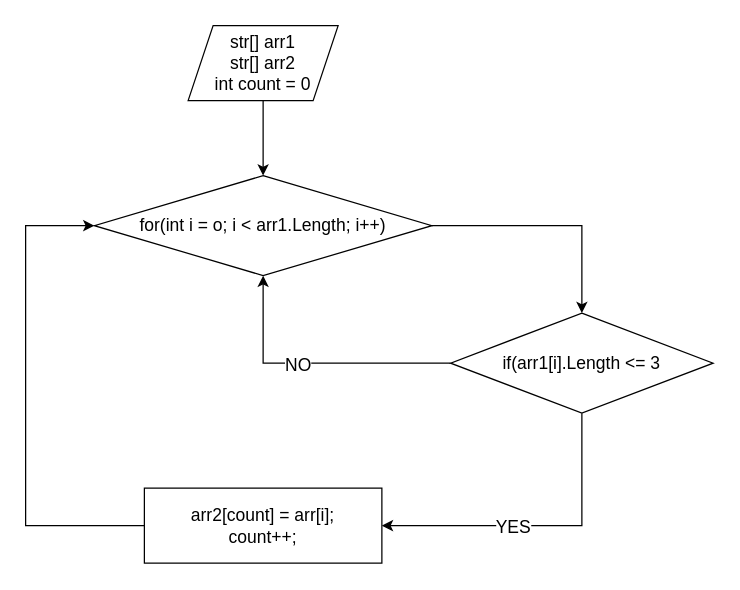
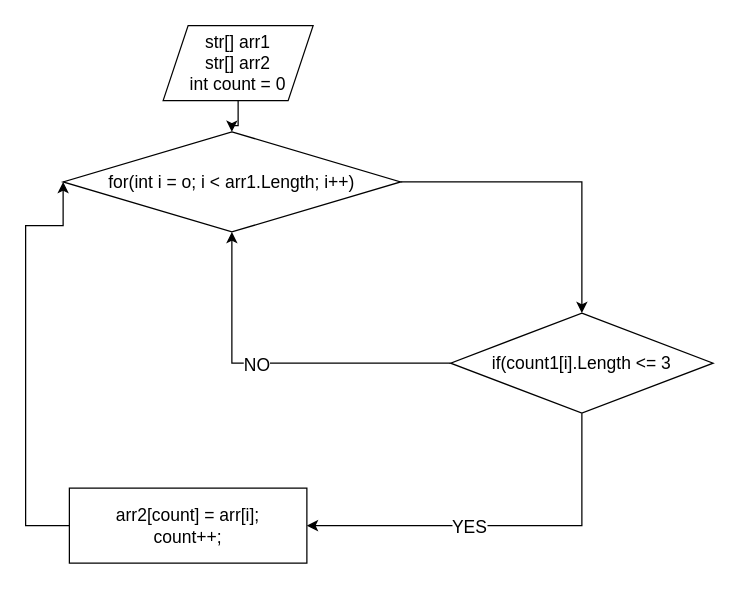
node "str[] arr1 str[] arr2 int count = 0": moved (263, 63) -> (238, 63)
node "for(int i = o; i < arr1.Length; i++)": moved (263, 226) -> (232, 182)
node "if(arr1[i].Length <= 3": label "if(arr1[i].Length <= 3" -> "if(count1[i].Length <= 3"
node "arr2[count] = arr[i]; count++;": moved (263, 526) -> (188, 526)
